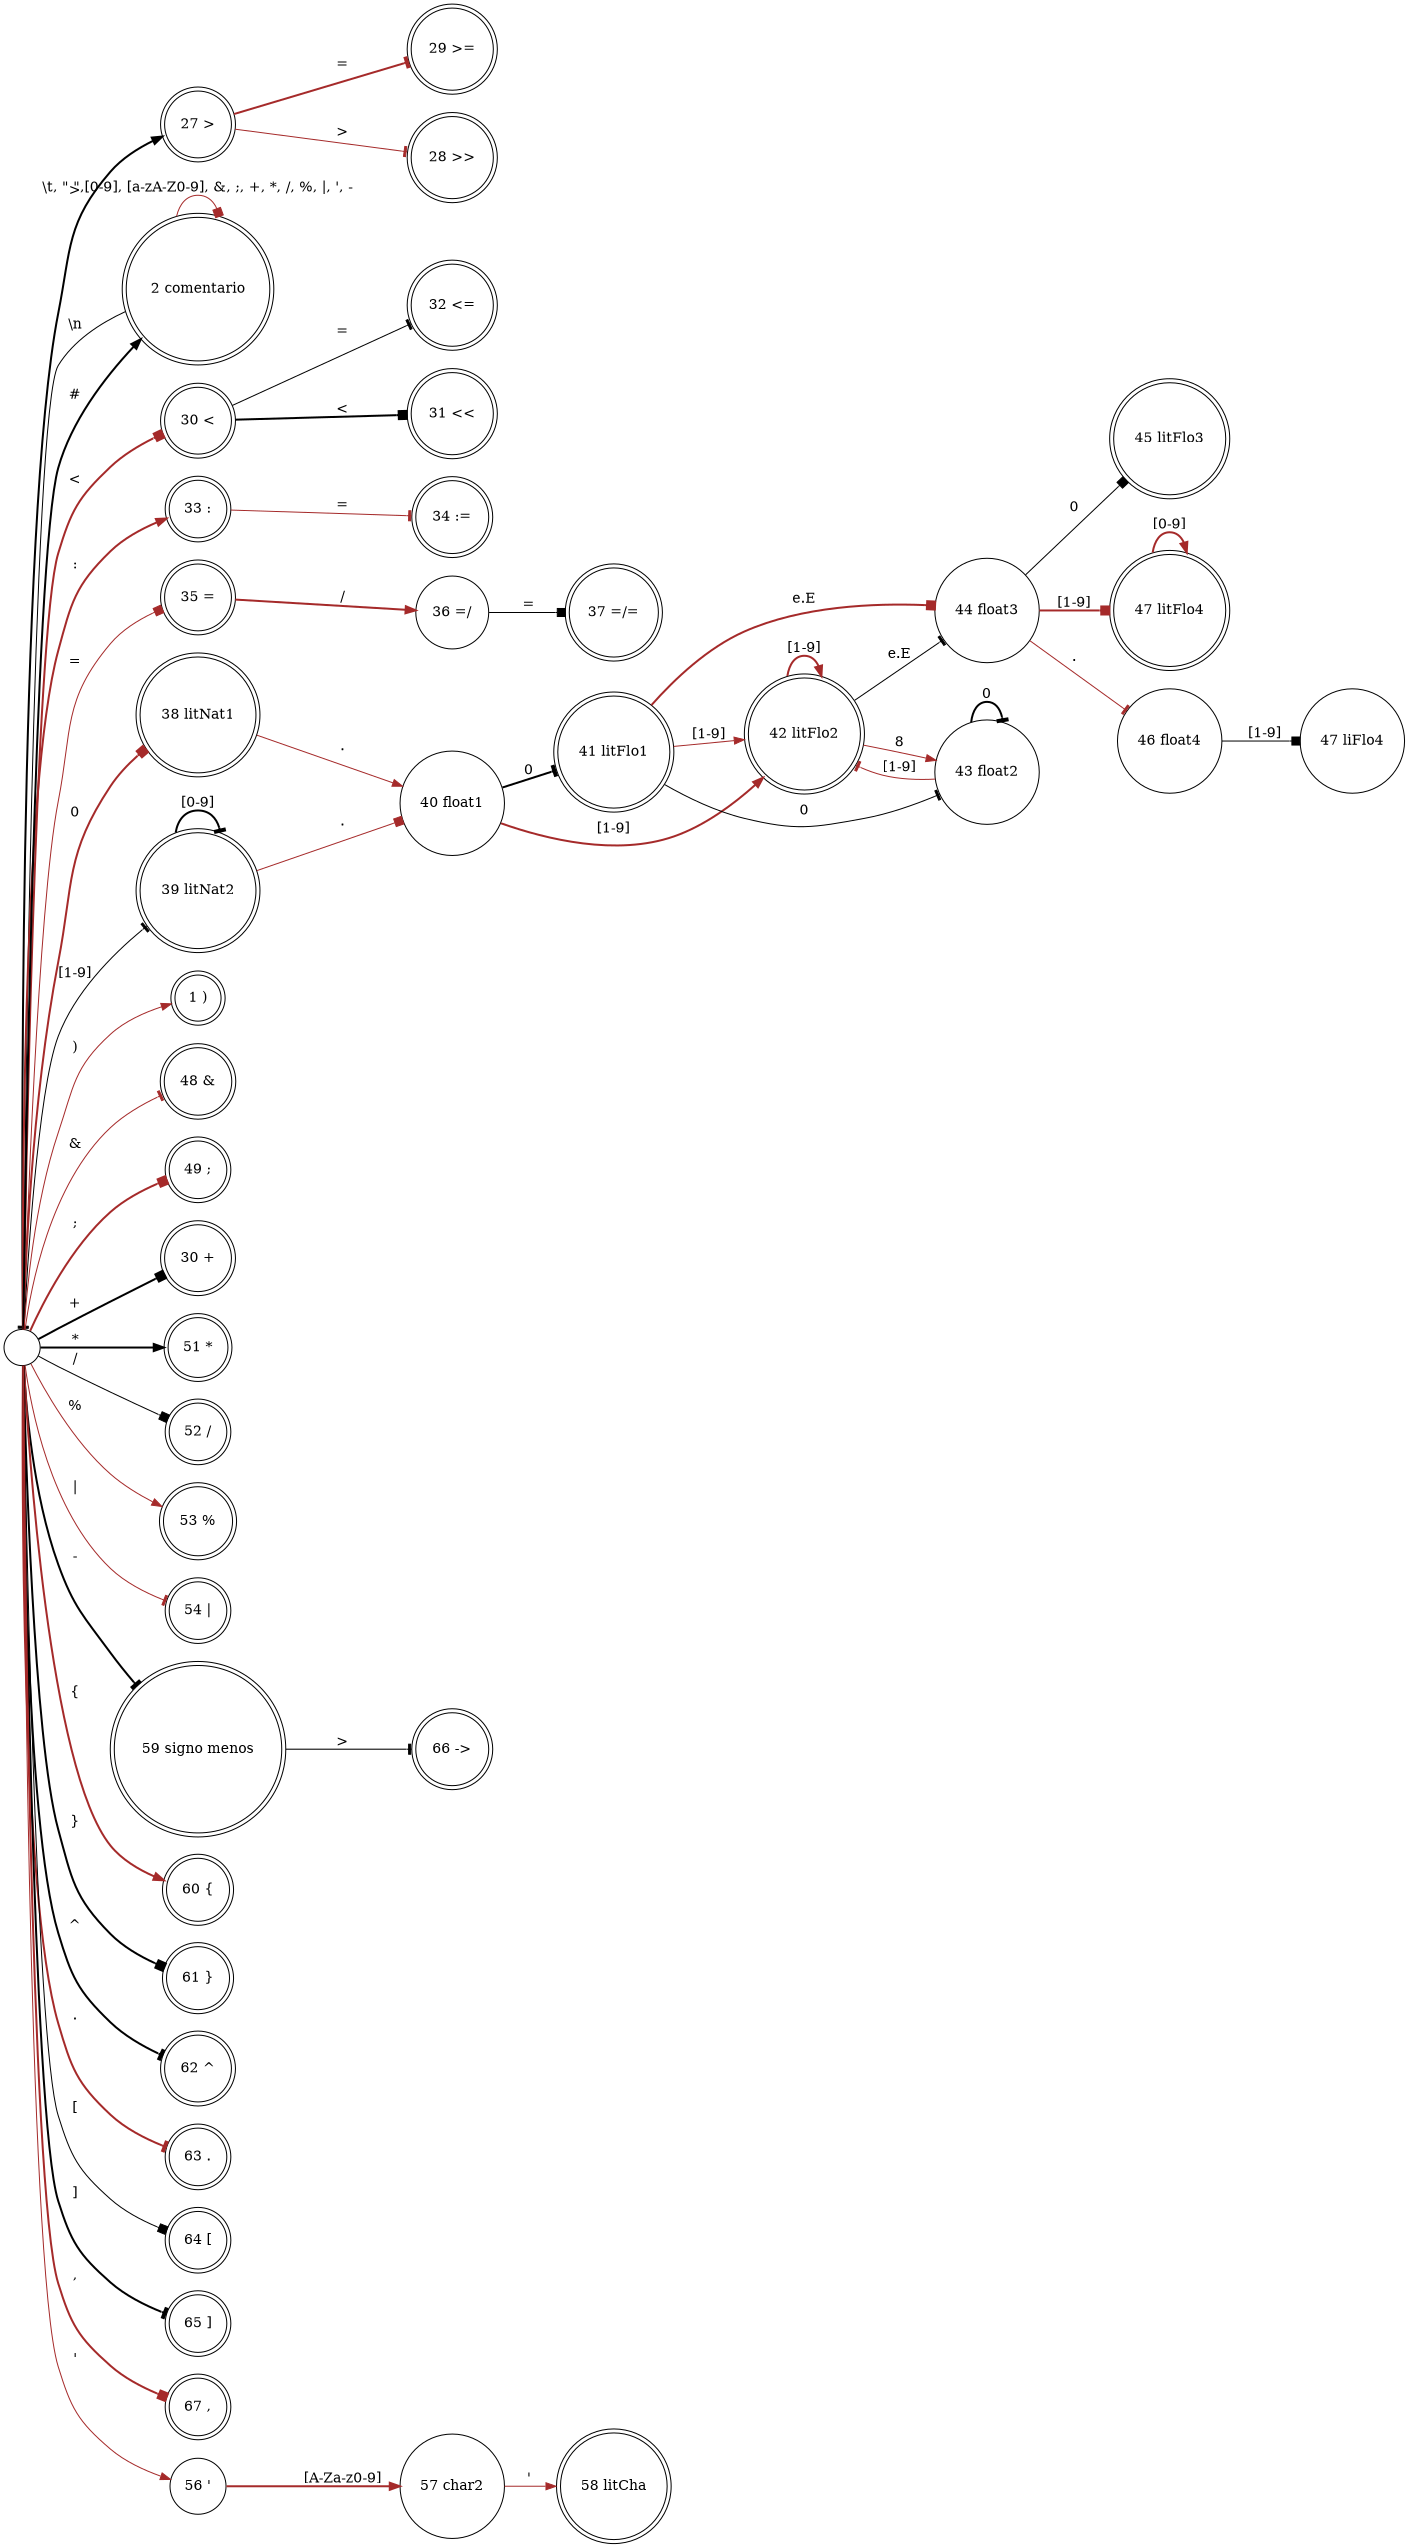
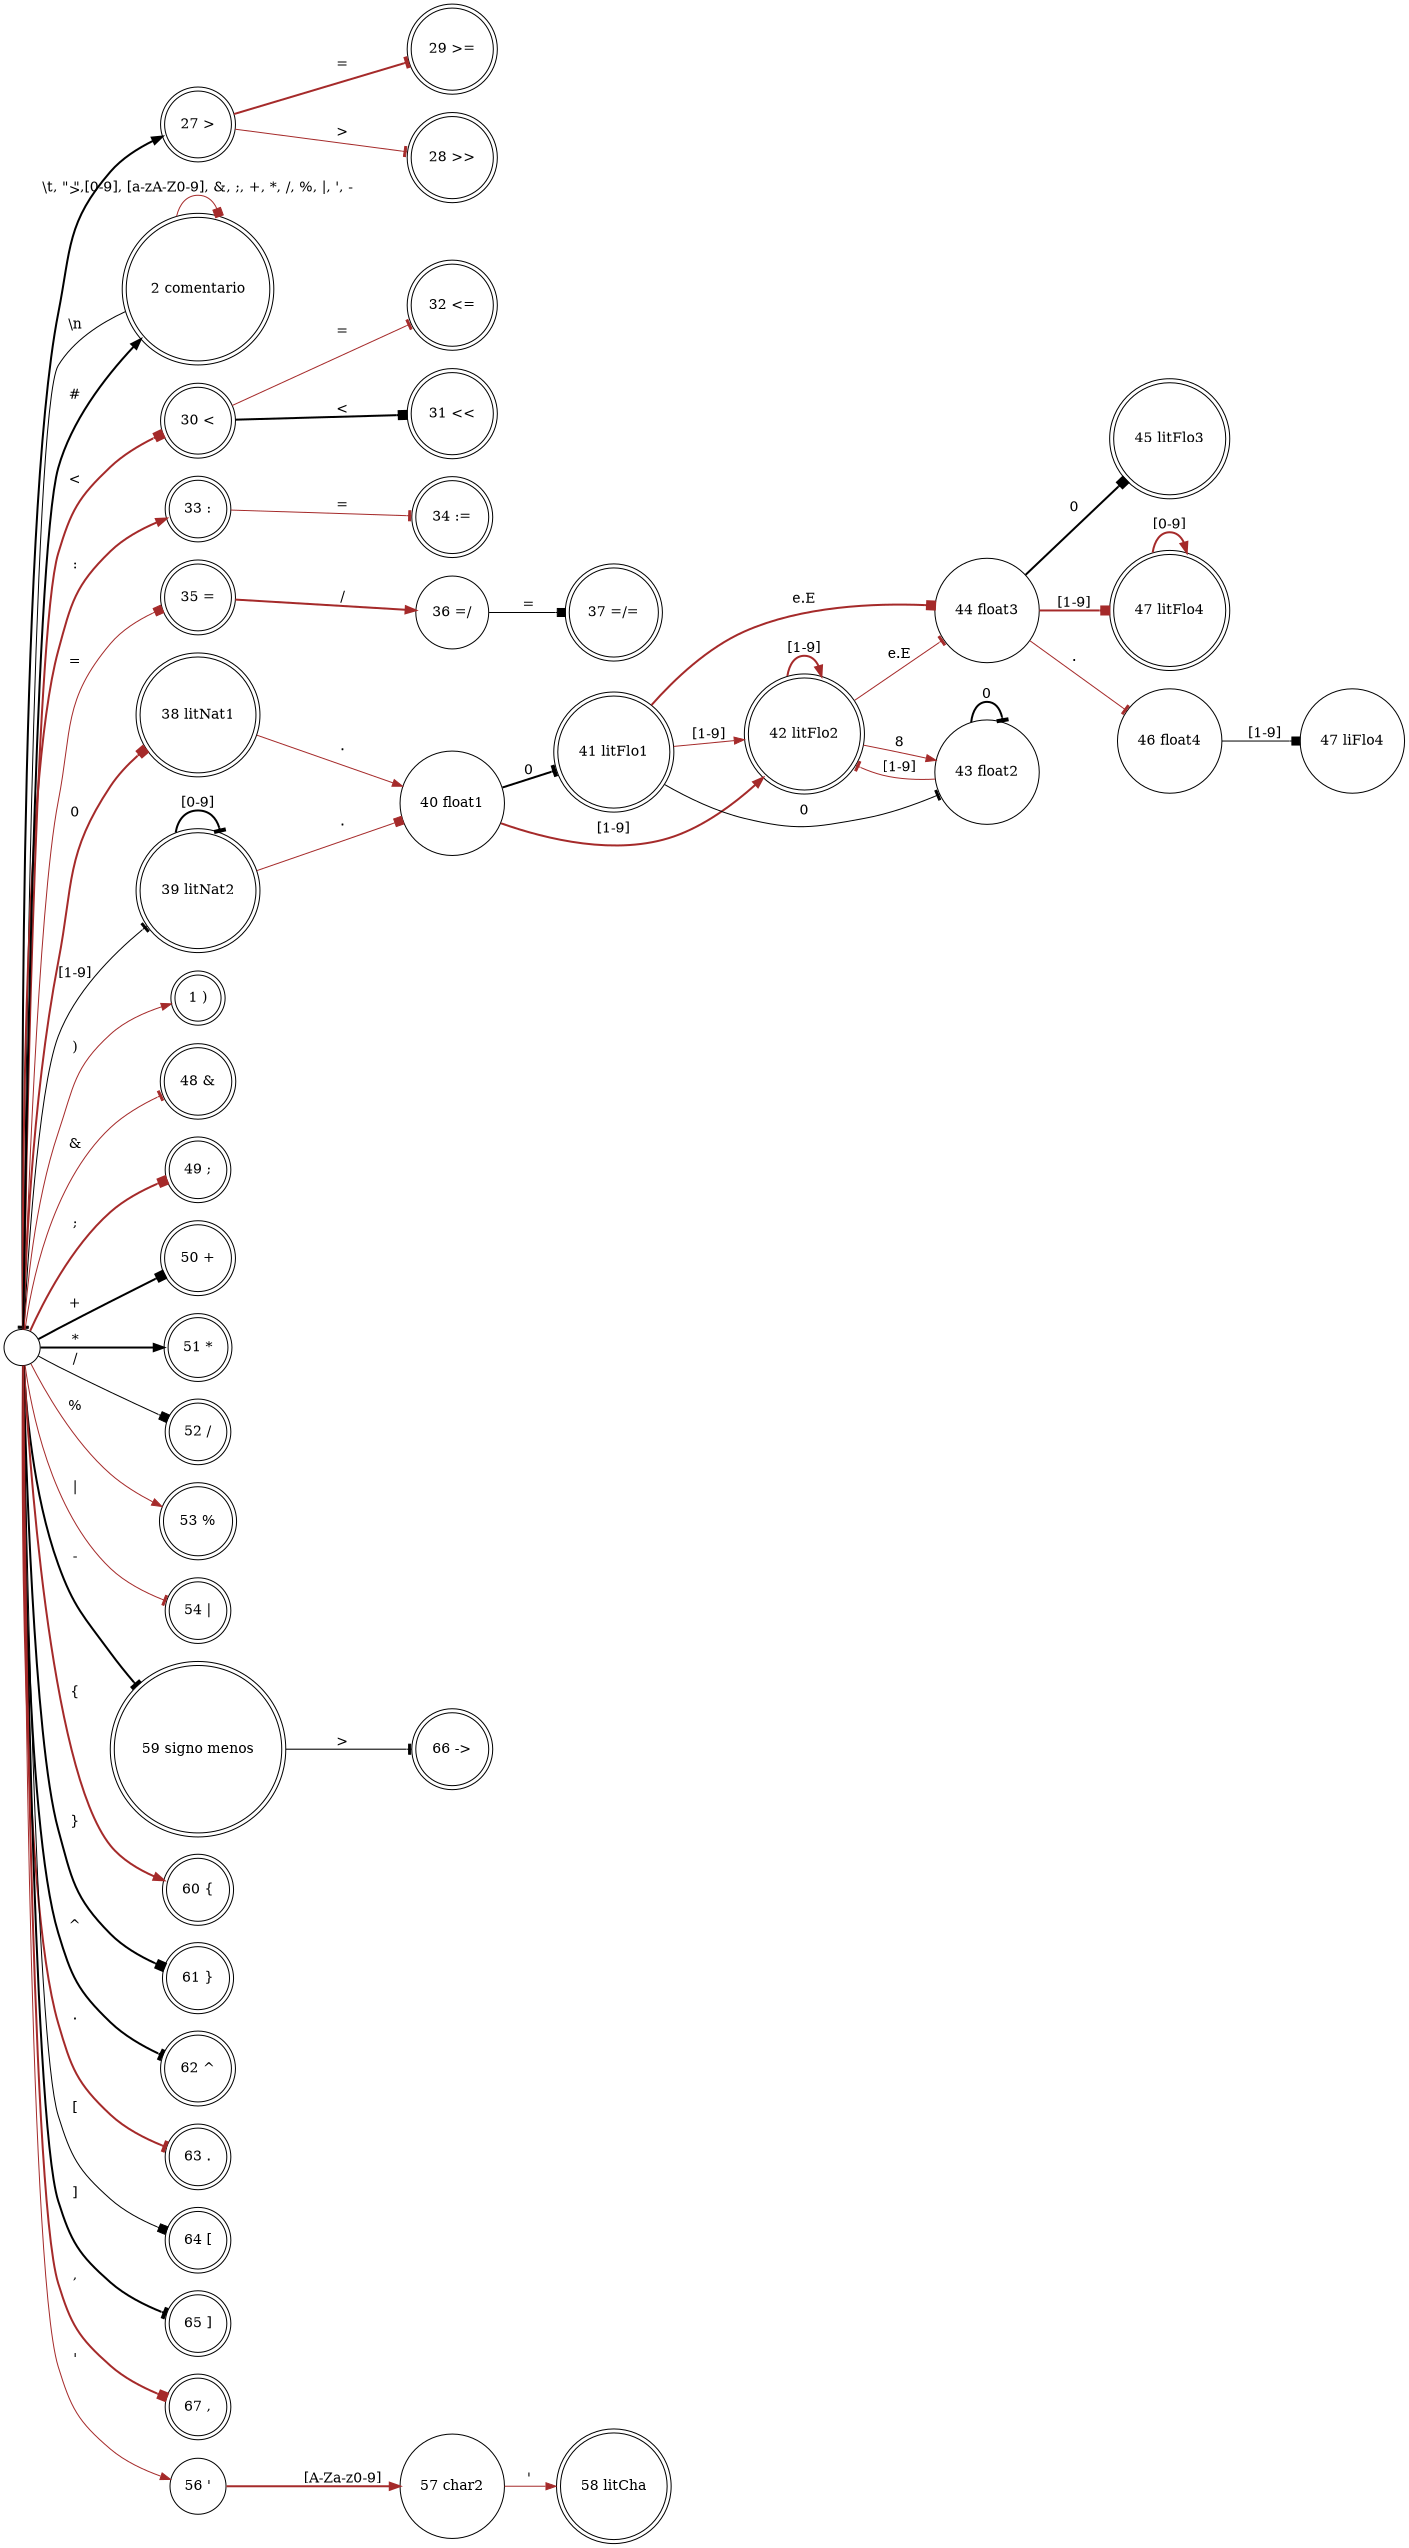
edge "30 <" -> "32 <=": color black -> brown
edge "44 float3" -> "45 litFlo3": style solid -> bold
edge "42 litFlo2" -> "44 float3": color black -> brown
node "30 +": label "30 +" -> "50 +"
